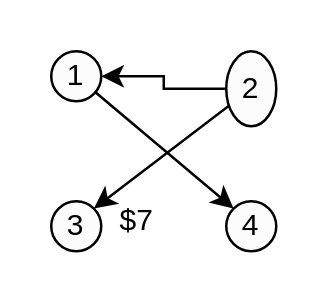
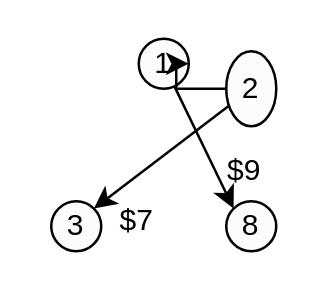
node "1": moved (76, 76) -> (164, 64)
node "$9": added
node "4": label "4" -> "8"
